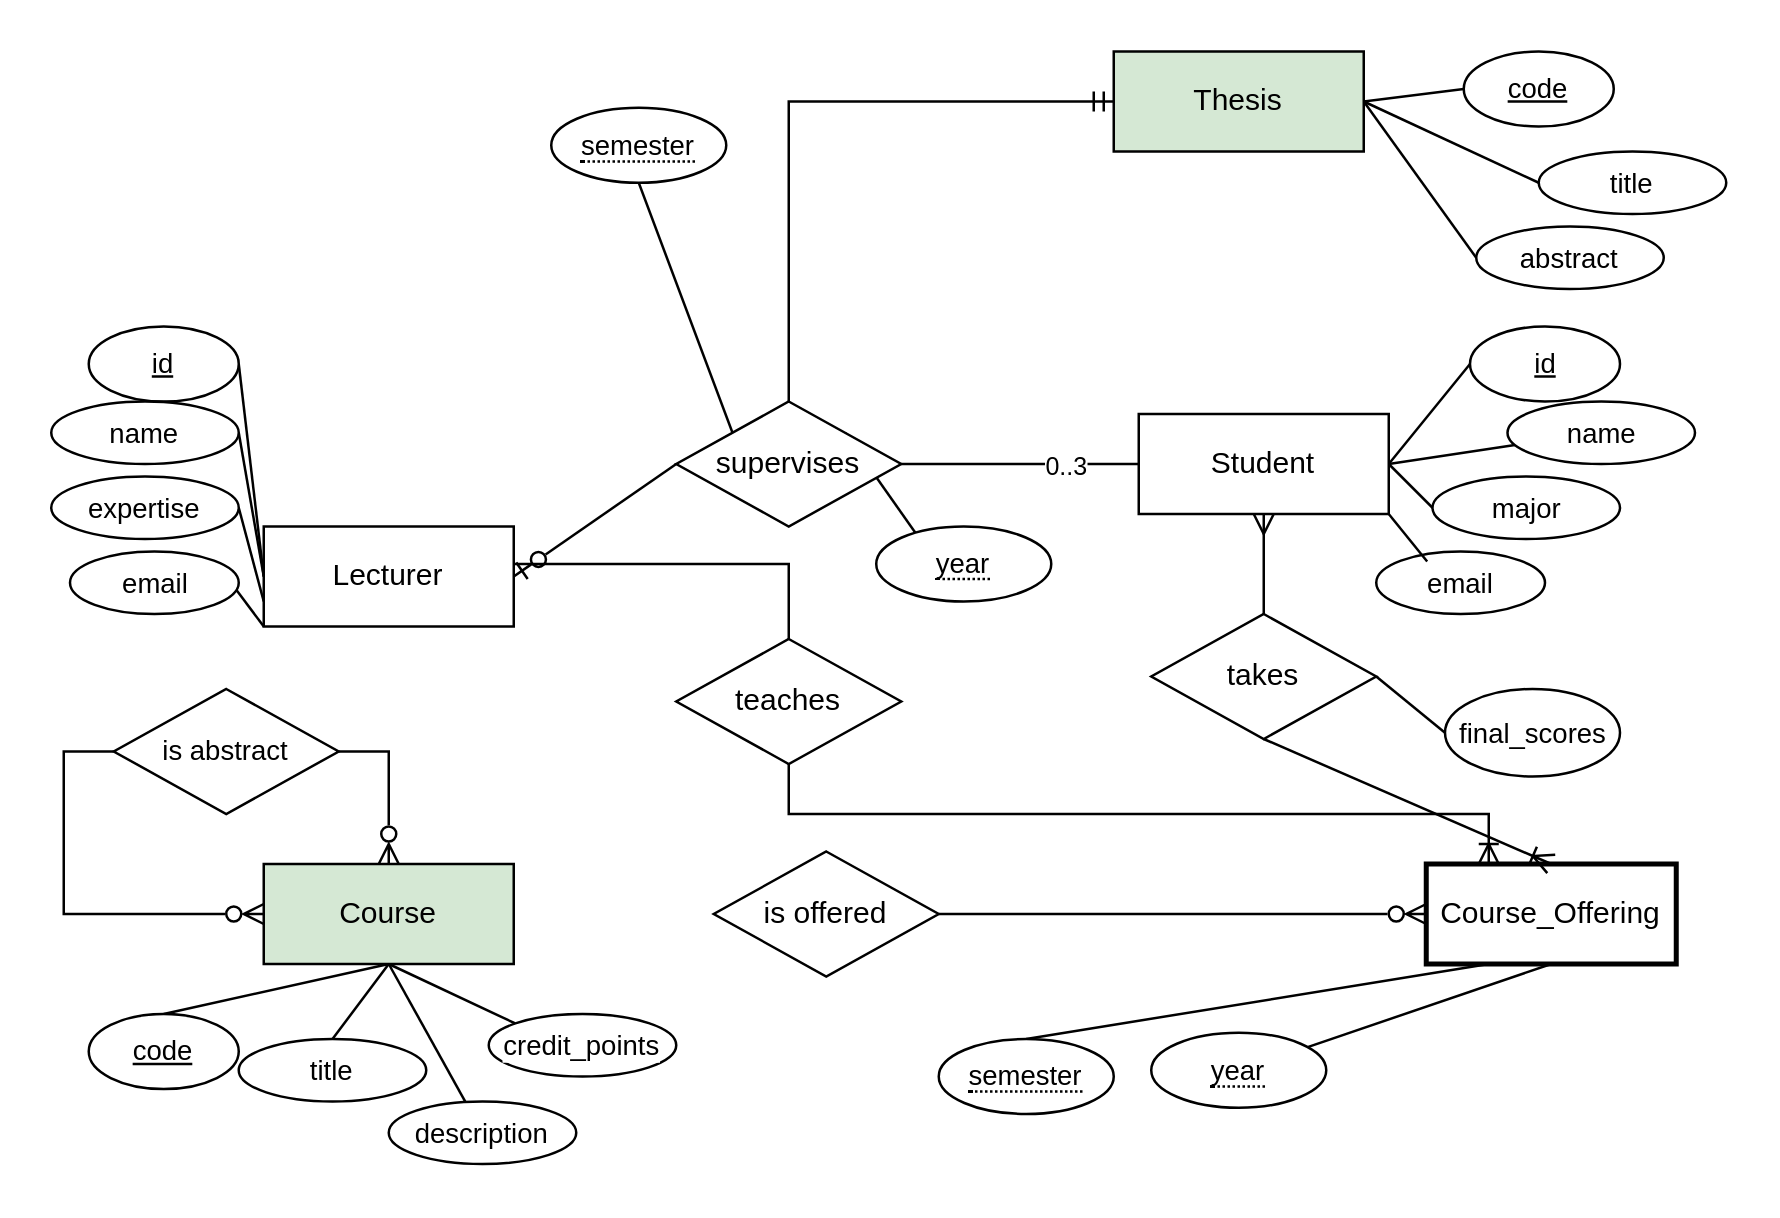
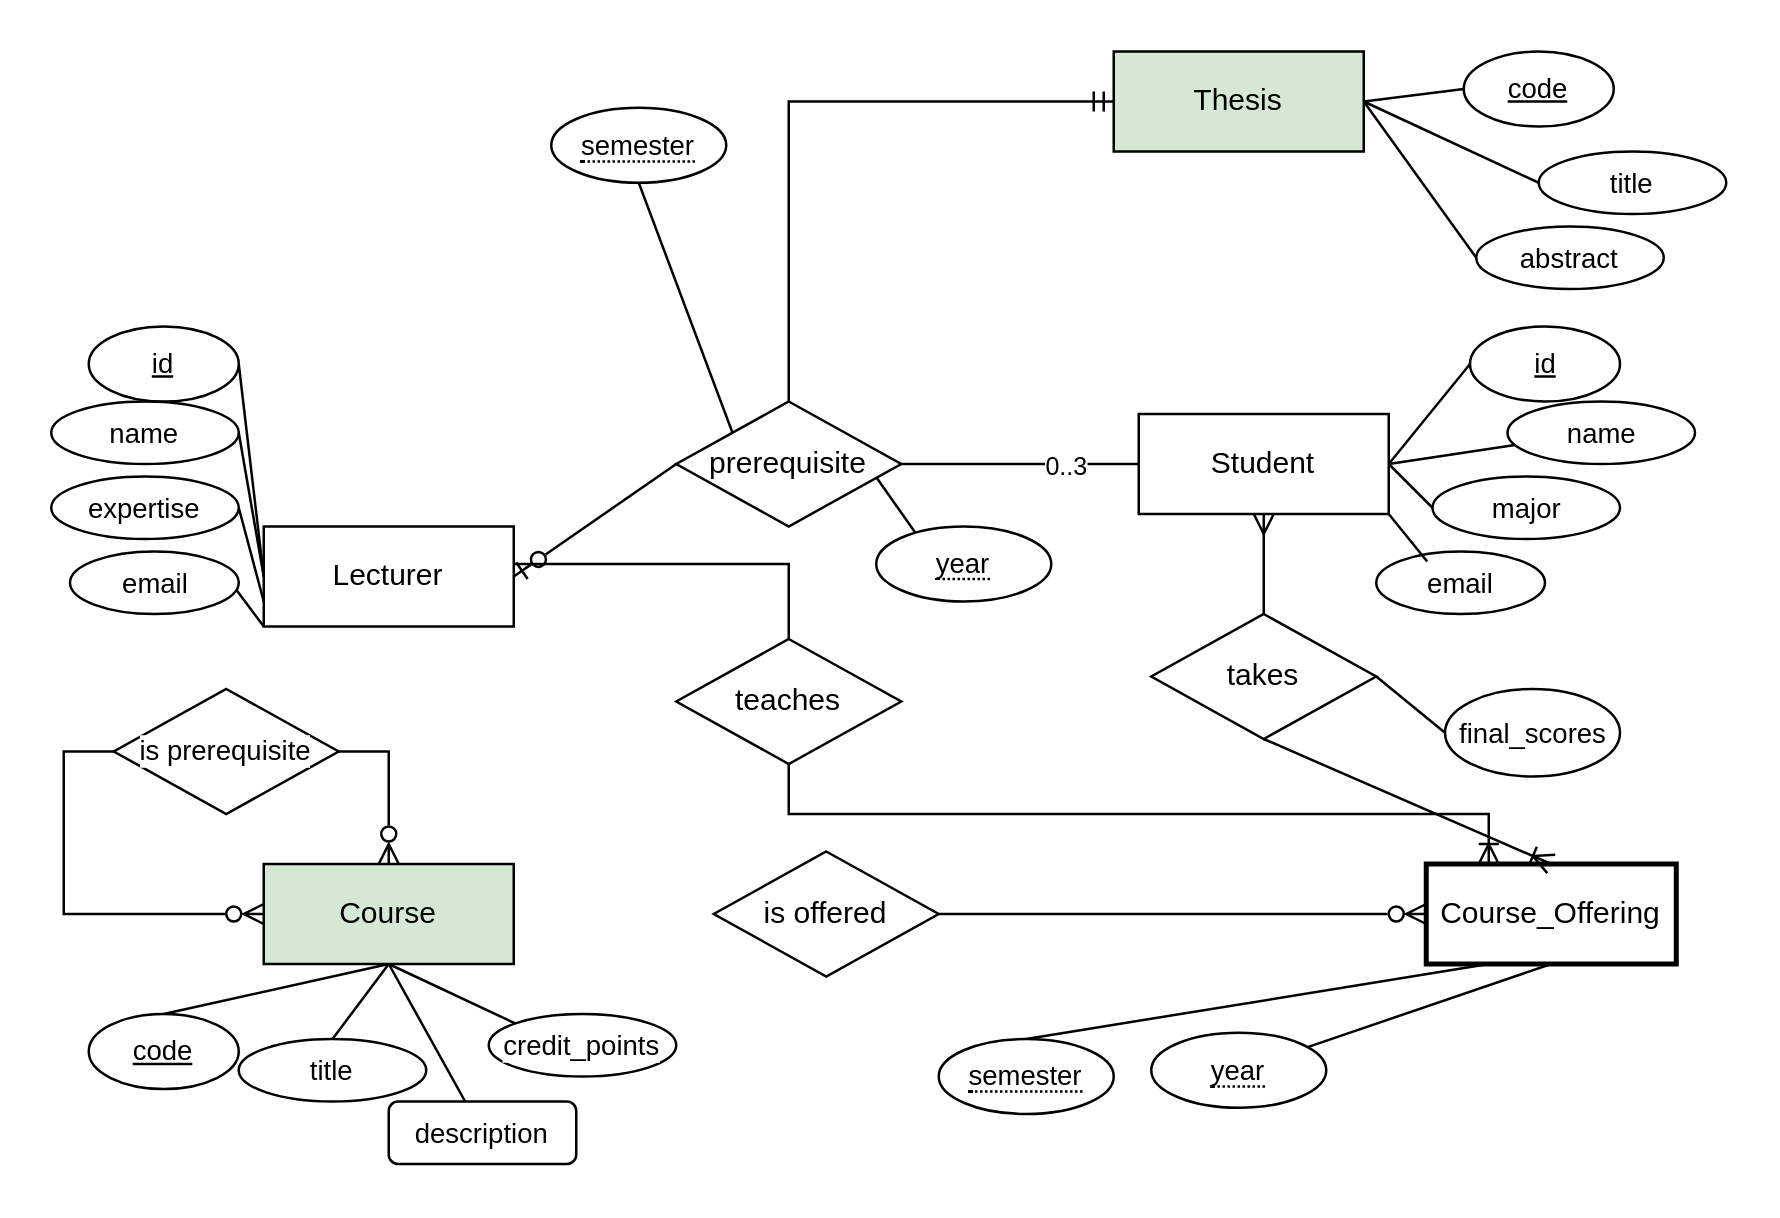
node "supervises": label "supervises" -> "prerequisite"
node "is abstract": label "is abstract" -> "is prerequisite"
node "description": shape ellipse -> rounded rectangle
